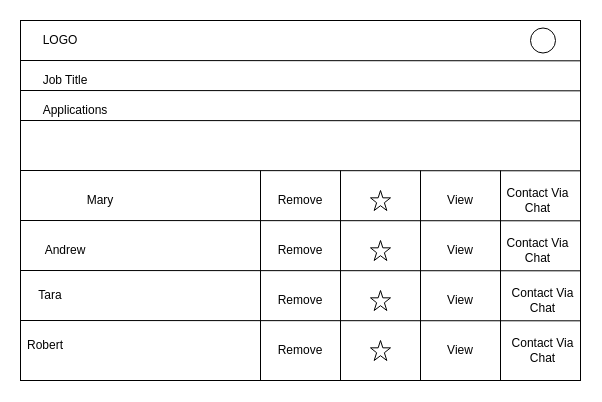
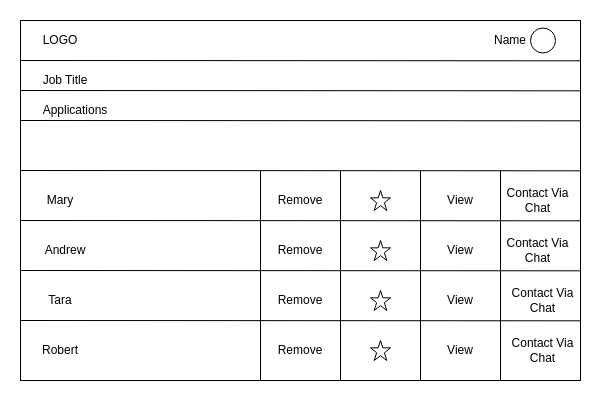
node "Name": added
node "Mary": moved (101, 201) -> (61, 201)
node "Tara": moved (51, 296) -> (61, 301)
node "Robert": moved (46, 346) -> (61, 351)
